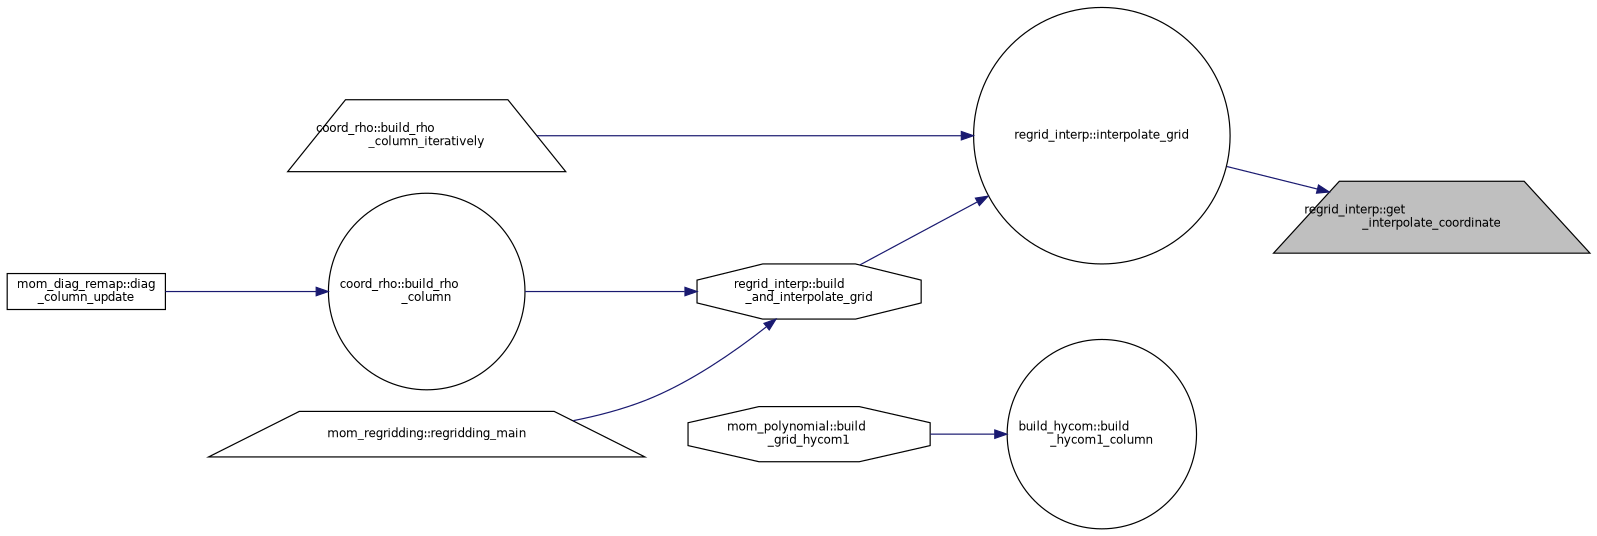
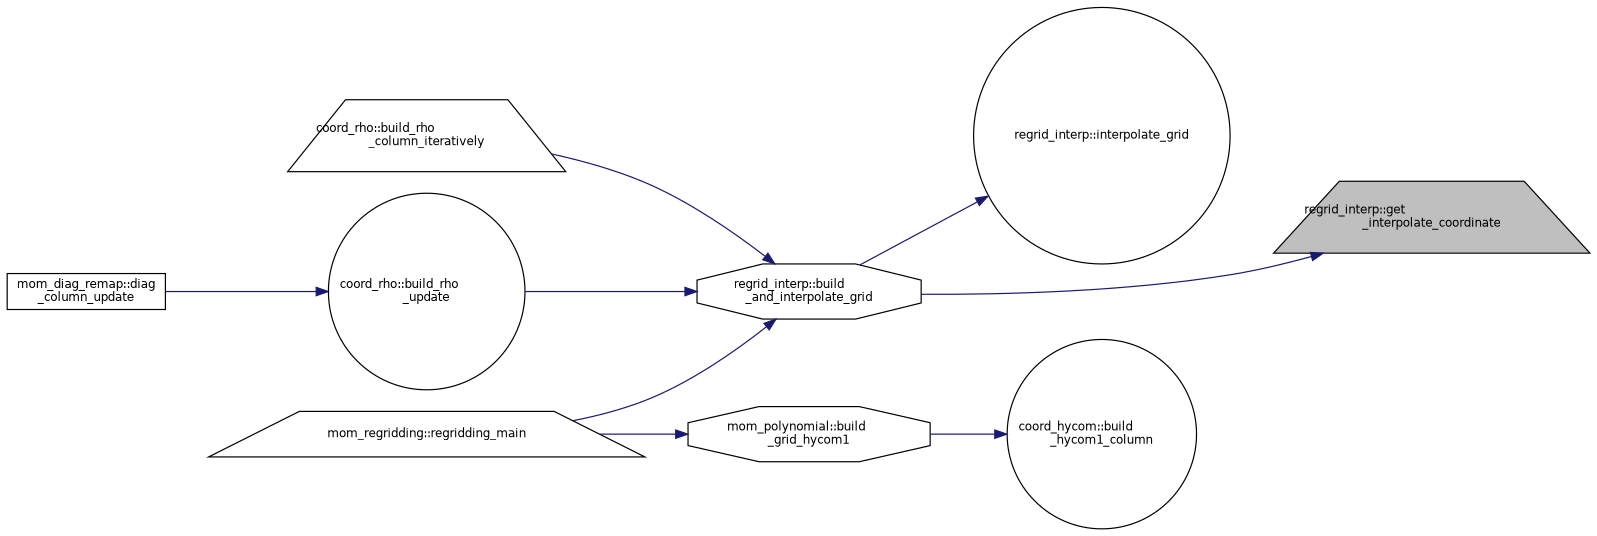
edge "coord_rho::build_rho _column_iteratively" -> "regrid_interp::interpolate_grid": now "coord_rho::build_rho _column_iteratively" -> "regrid_interp::build _and_interpolate_grid"
edge "regrid_interp::interpolate_grid" -> "regrid_interp::get _interpolate_coordinate": now "regrid_interp::build _and_interpolate_grid" -> "regrid_interp::get _interpolate_coordinate"
node "coord_rho::build_rho _column": label "coord_rho::build_rho _column" -> "coord_rho::build_rho _update"
edge "mom_regridding::regridding_main" -> "mom_polynomial::build _grid_hycom1": added
node "build_hycom::build _hycom1_column": label "build_hycom::build _hycom1_column" -> "coord_hycom::build _hycom1_column"
